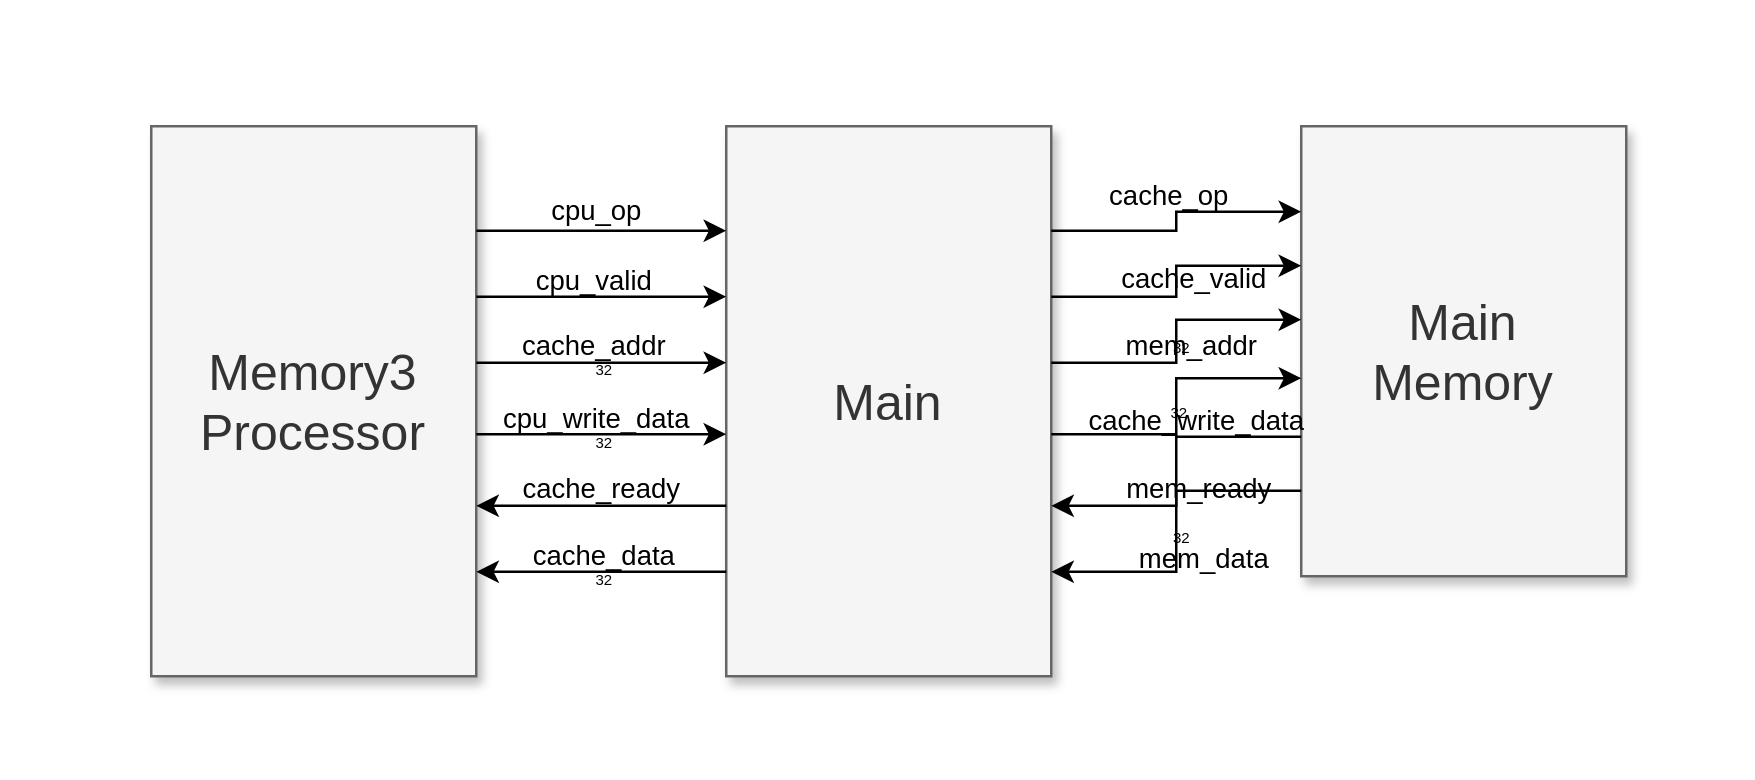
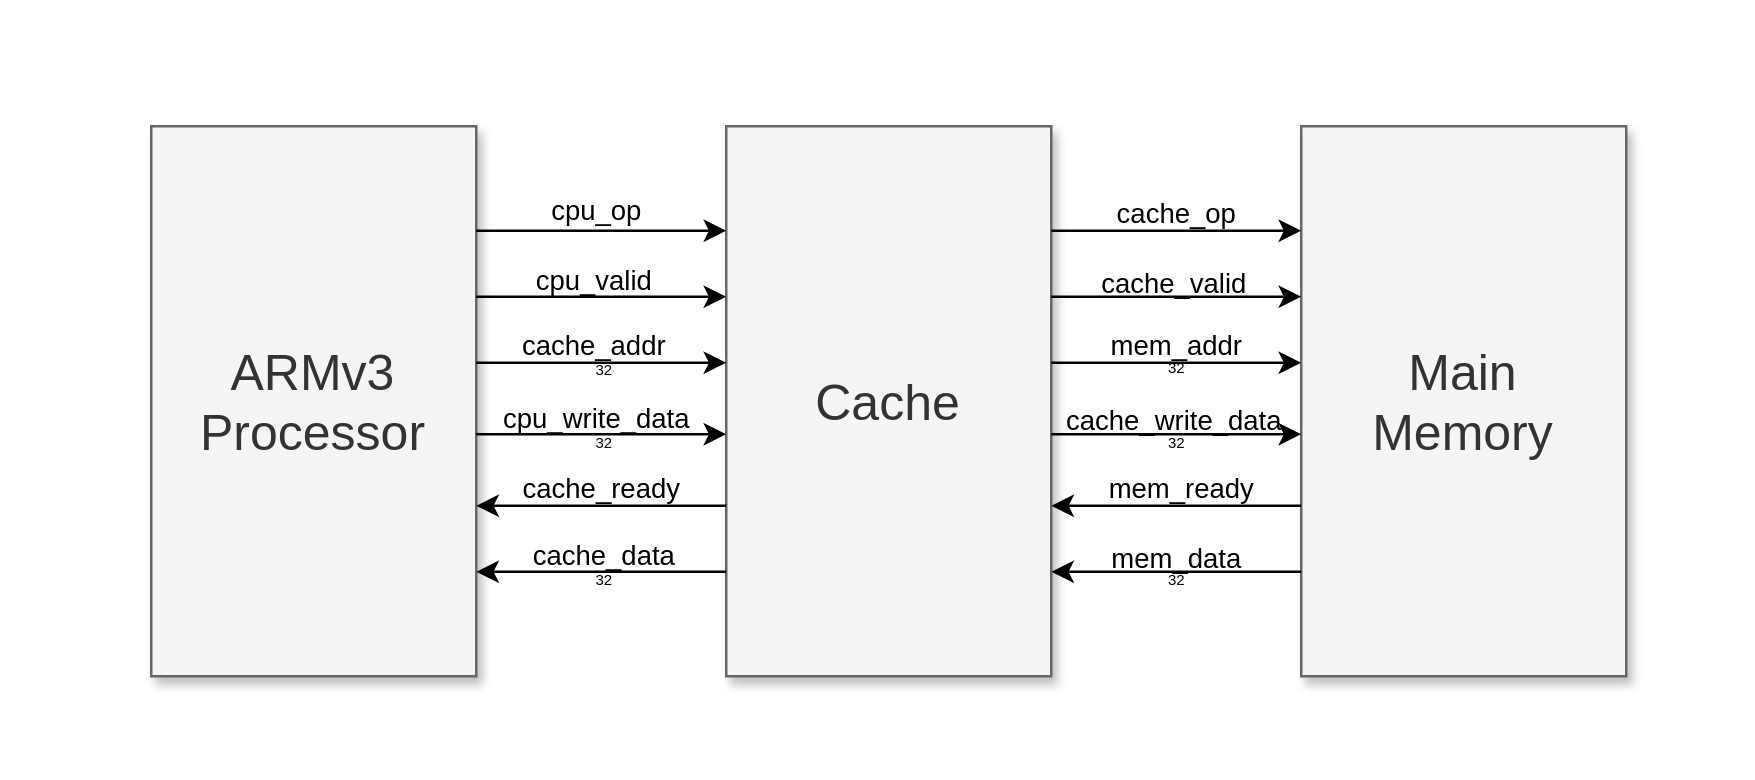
node "Main Memory": size 325x450 -> 325x550
node "Memory3 Processor": label "Memory3 Processor" -> "ARMv3 Processor"
node "Main": label "Main" -> "Cache"
